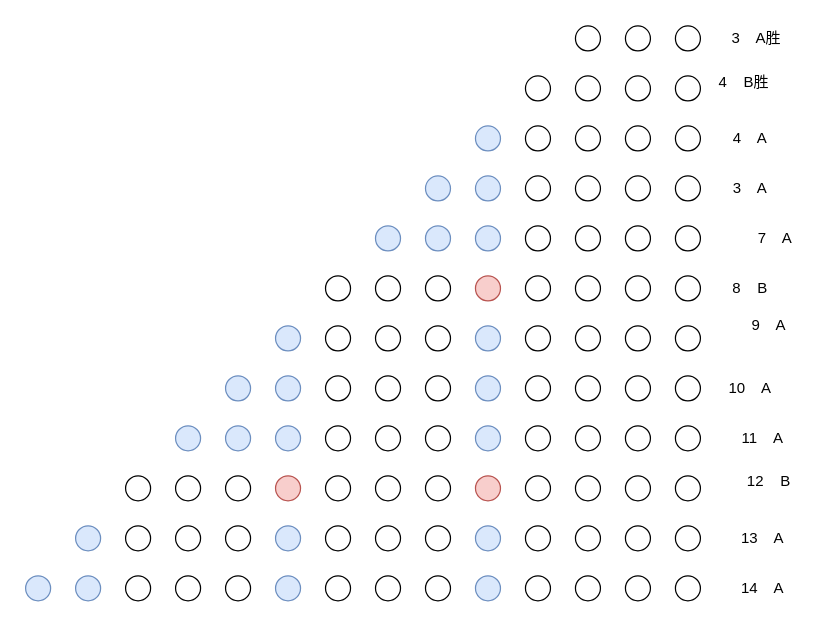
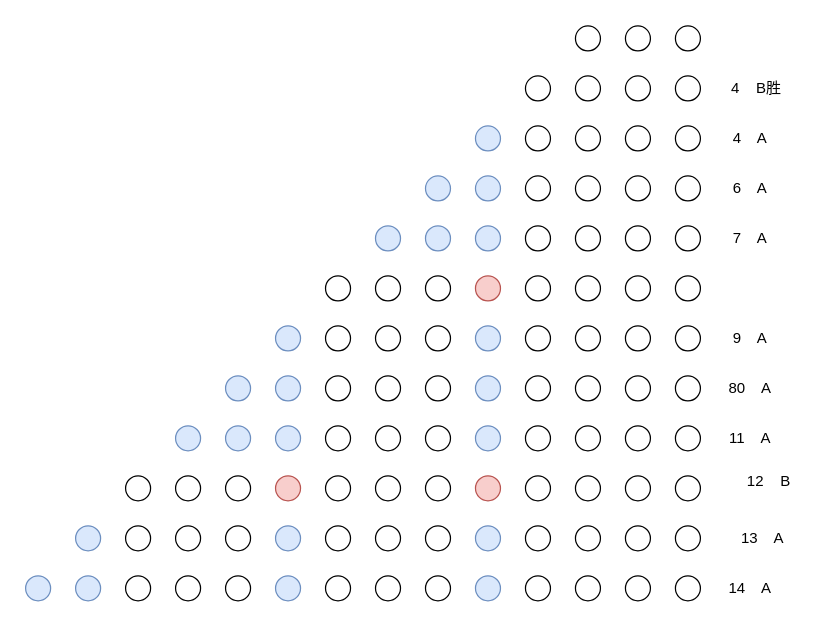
node "3 A胜": removed
node "4 B胜": moved (744, 82) -> (757, 88)
node "3 A": label "3 A" -> "6 A"
node "7 A": moved (776, 238) -> (751, 238)
node "8 B": removed
node "9 A": moved (769, 326) -> (751, 338)
node "10 A": label "10 A" -> "80 A"
node "11 A": moved (763, 438) -> (751, 438)
node "14 A": moved (763, 588) -> (751, 588)
